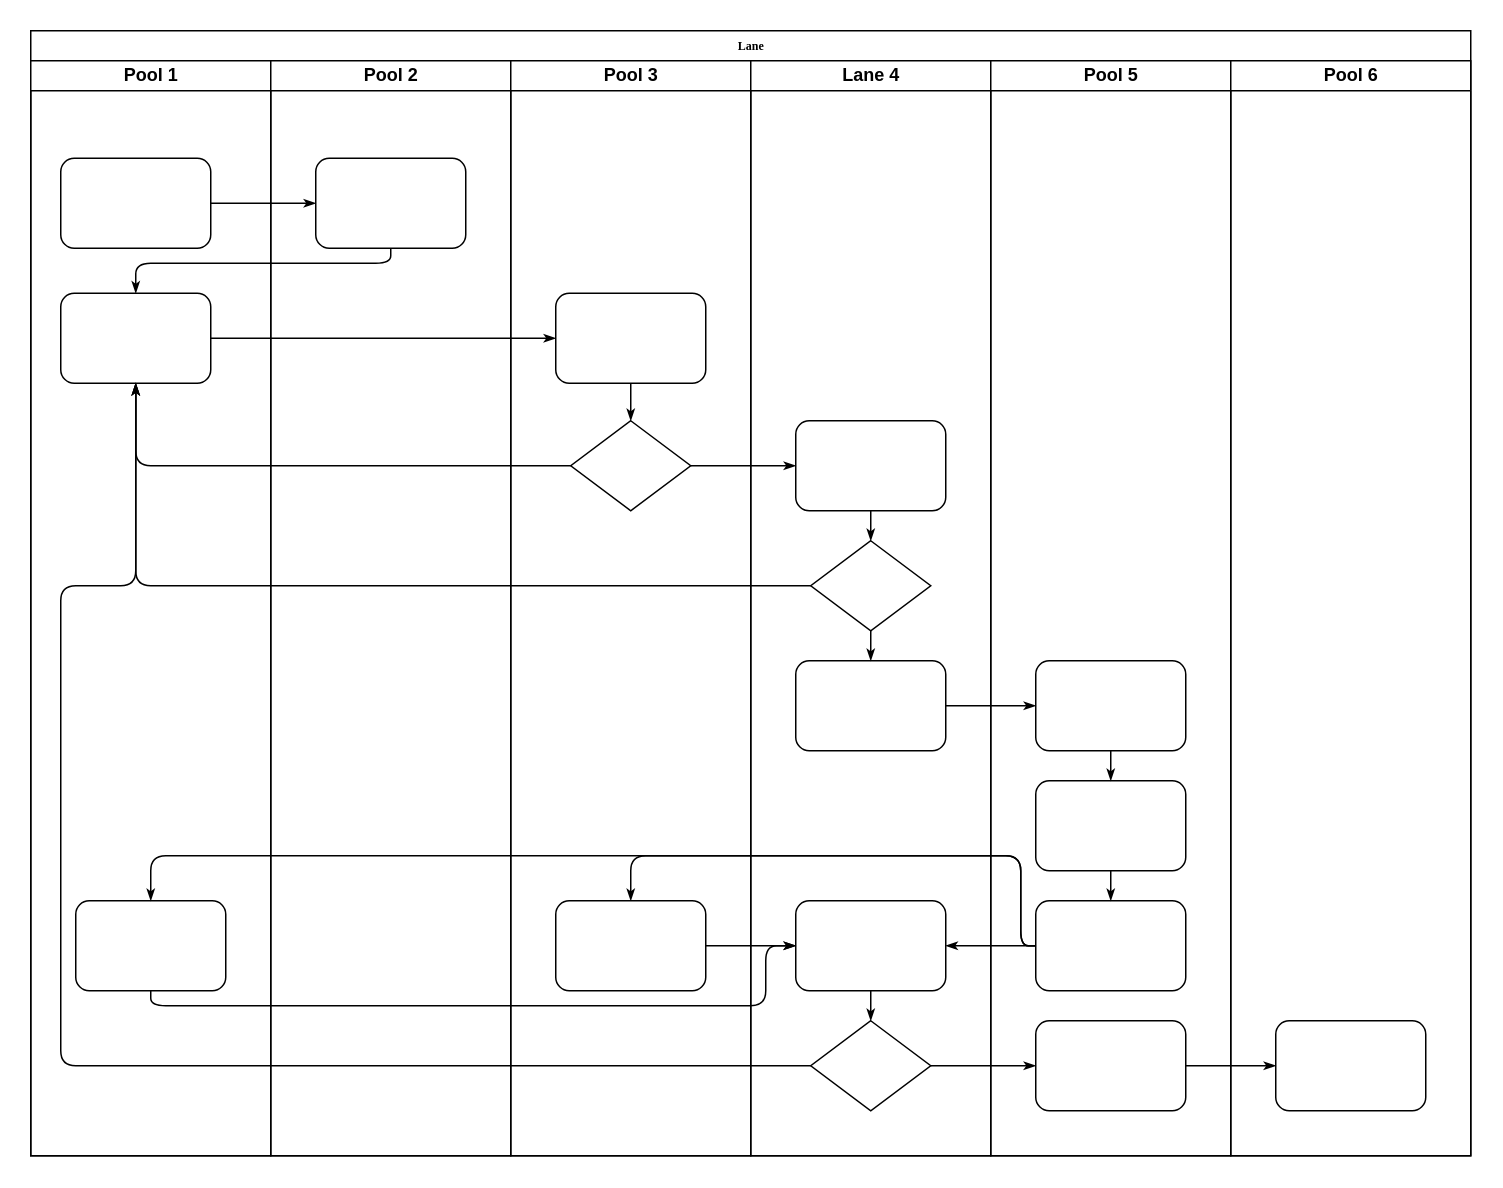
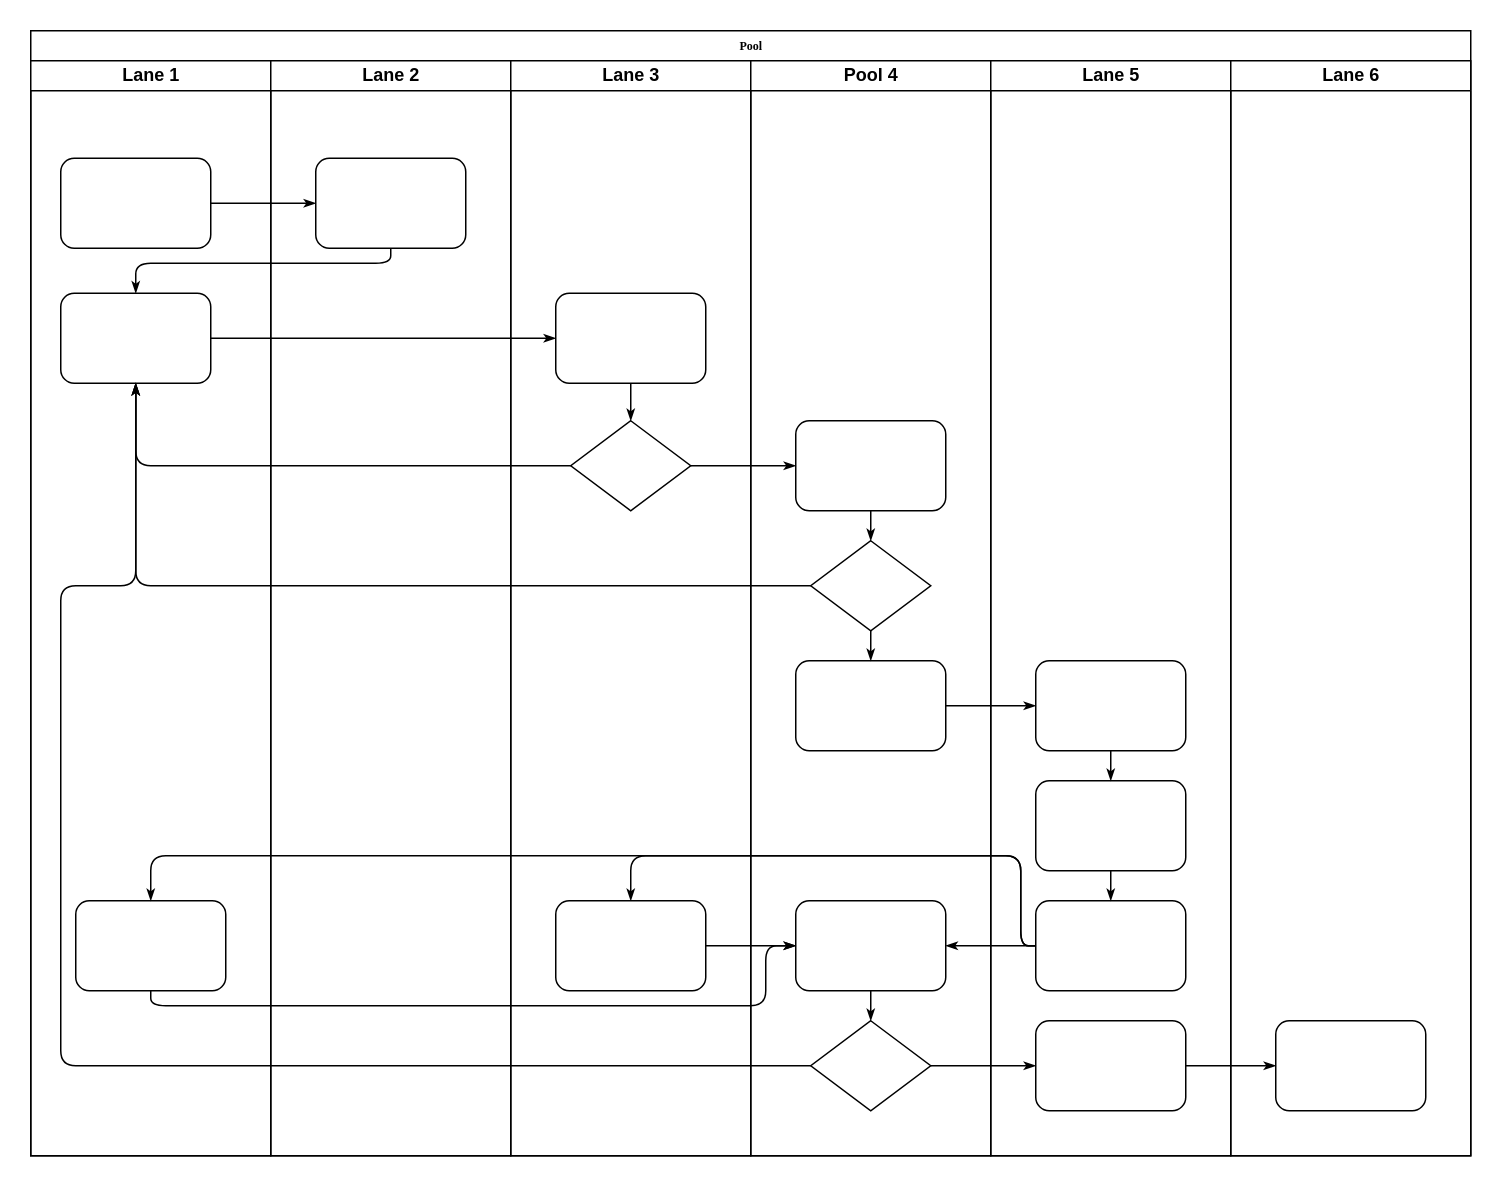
node "Lane": label "Lane" -> "Pool"
node "Pool 1": label "Pool 1" -> "Lane 1"
node "Pool 2": label "Pool 2" -> "Lane 2"
node "Pool 3": label "Pool 3" -> "Lane 3"
node "Lane 4": label "Lane 4" -> "Pool 4"
node "Pool 5": label "Pool 5" -> "Lane 5"
node "Pool 6": label "Pool 6" -> "Lane 6"
